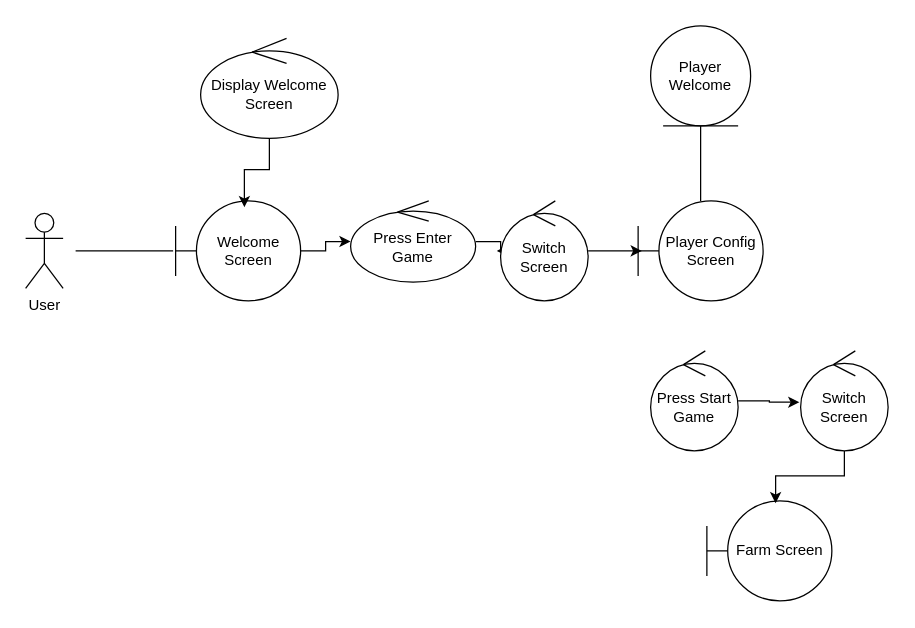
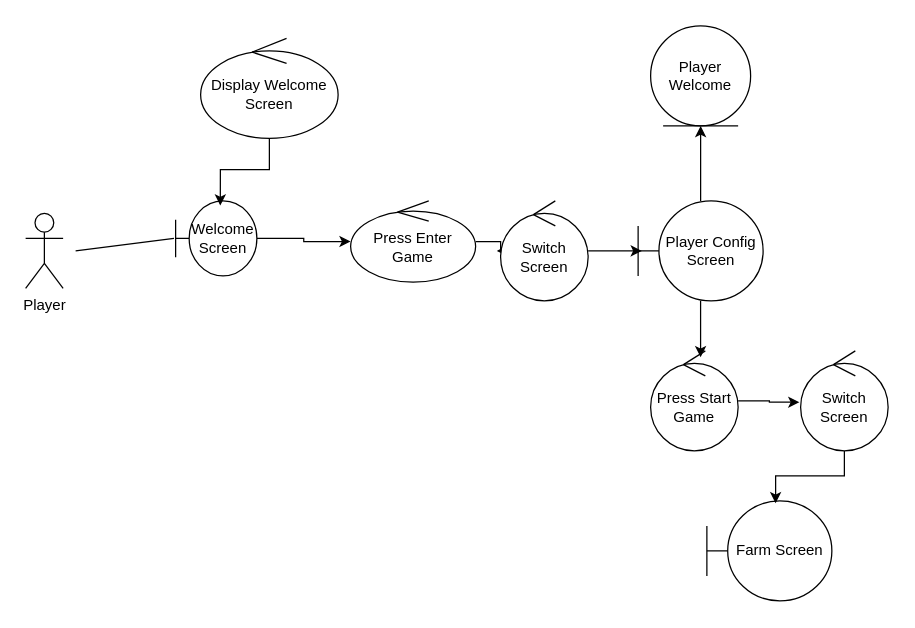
edge "Player Welcome" -- "Player Config Screen": arrowhead none -> classic
node "Welcome Screen": size 125x100 -> 81x75
node "User": label "User" -> "Player"
edge "Player Config Screen" -> "Press Start Game": added
